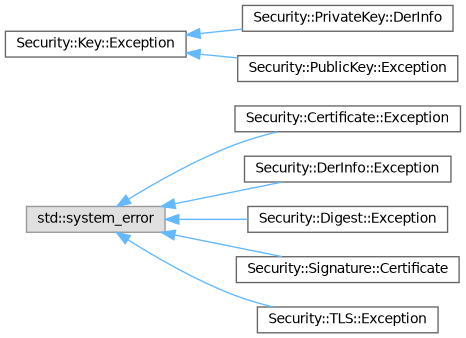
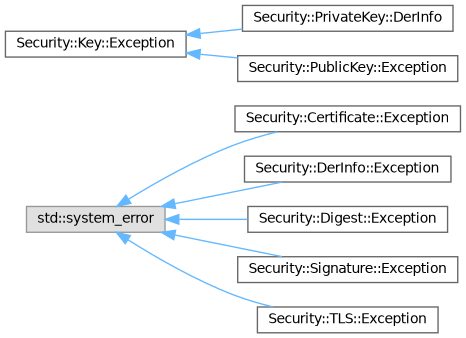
node "Security::Signature::Certificate": label "Security::Signature::Certificate" -> "Security::Signature::Exception"
